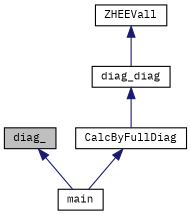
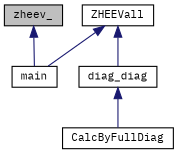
node "diag_": label "diag_" -> "zheev_"
edge "main" -> "CalcByFullDiag": now "main" -> "ZHEEVall"
